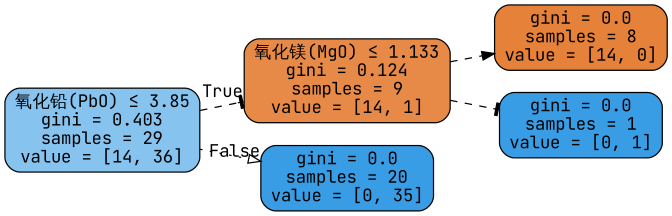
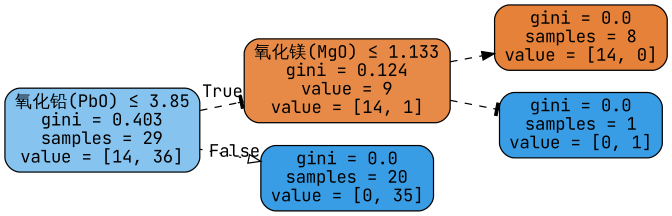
node "氧化镁(MgO) ≤ 1.133": text "samples = 9" -> "value = 9"
